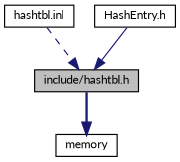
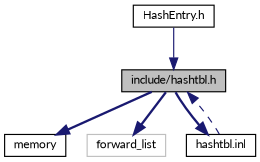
edge "include/hashtbl.h" -> "hashtbl.inl": added
node "forward_list": added
